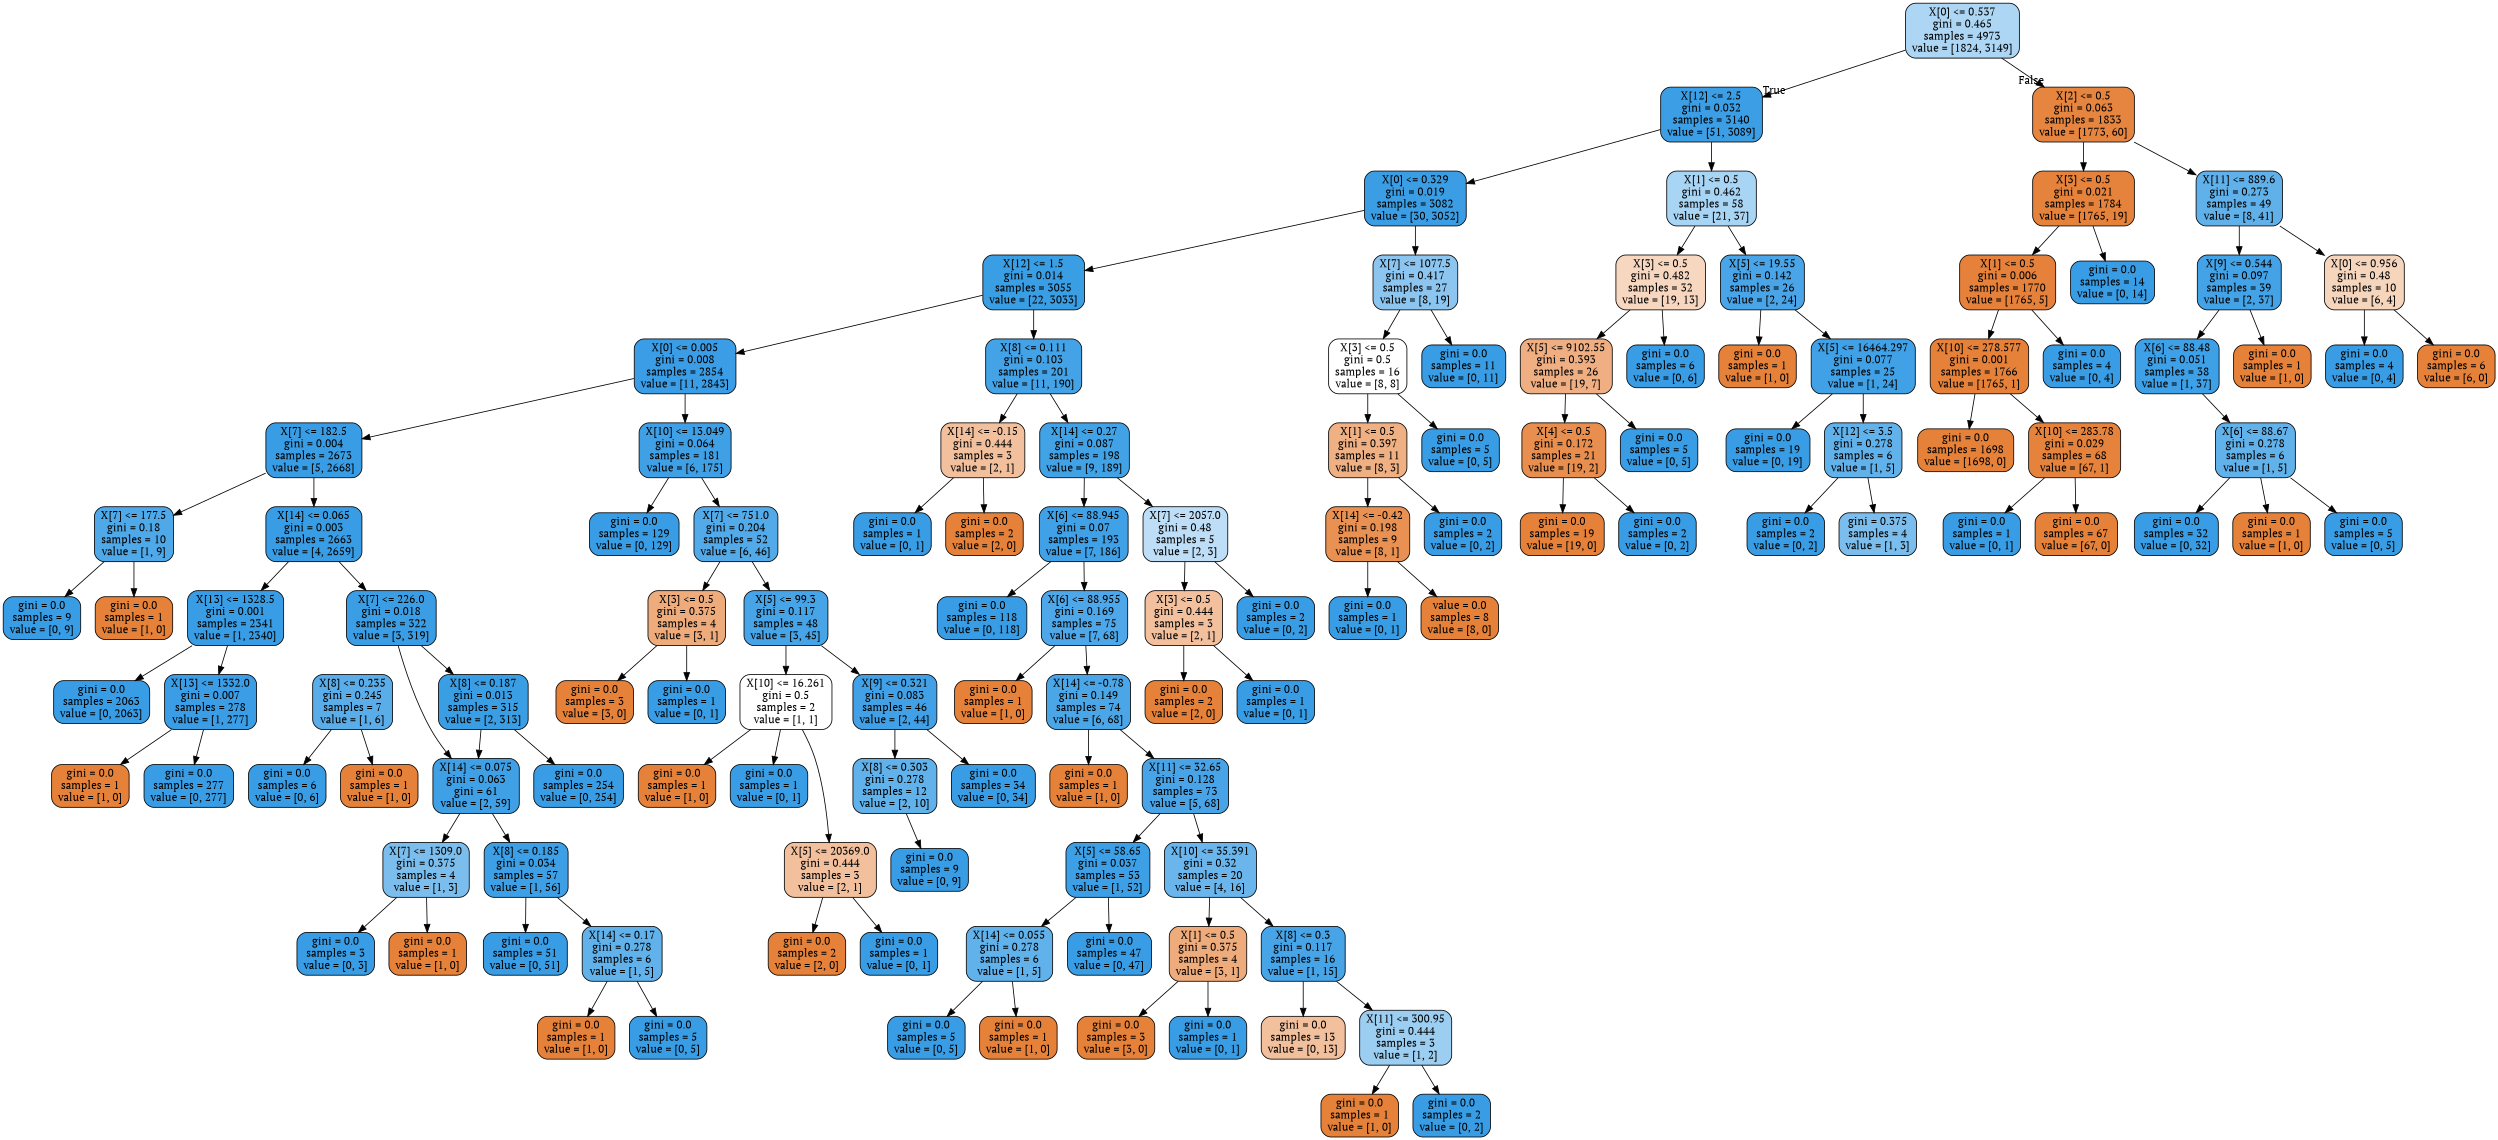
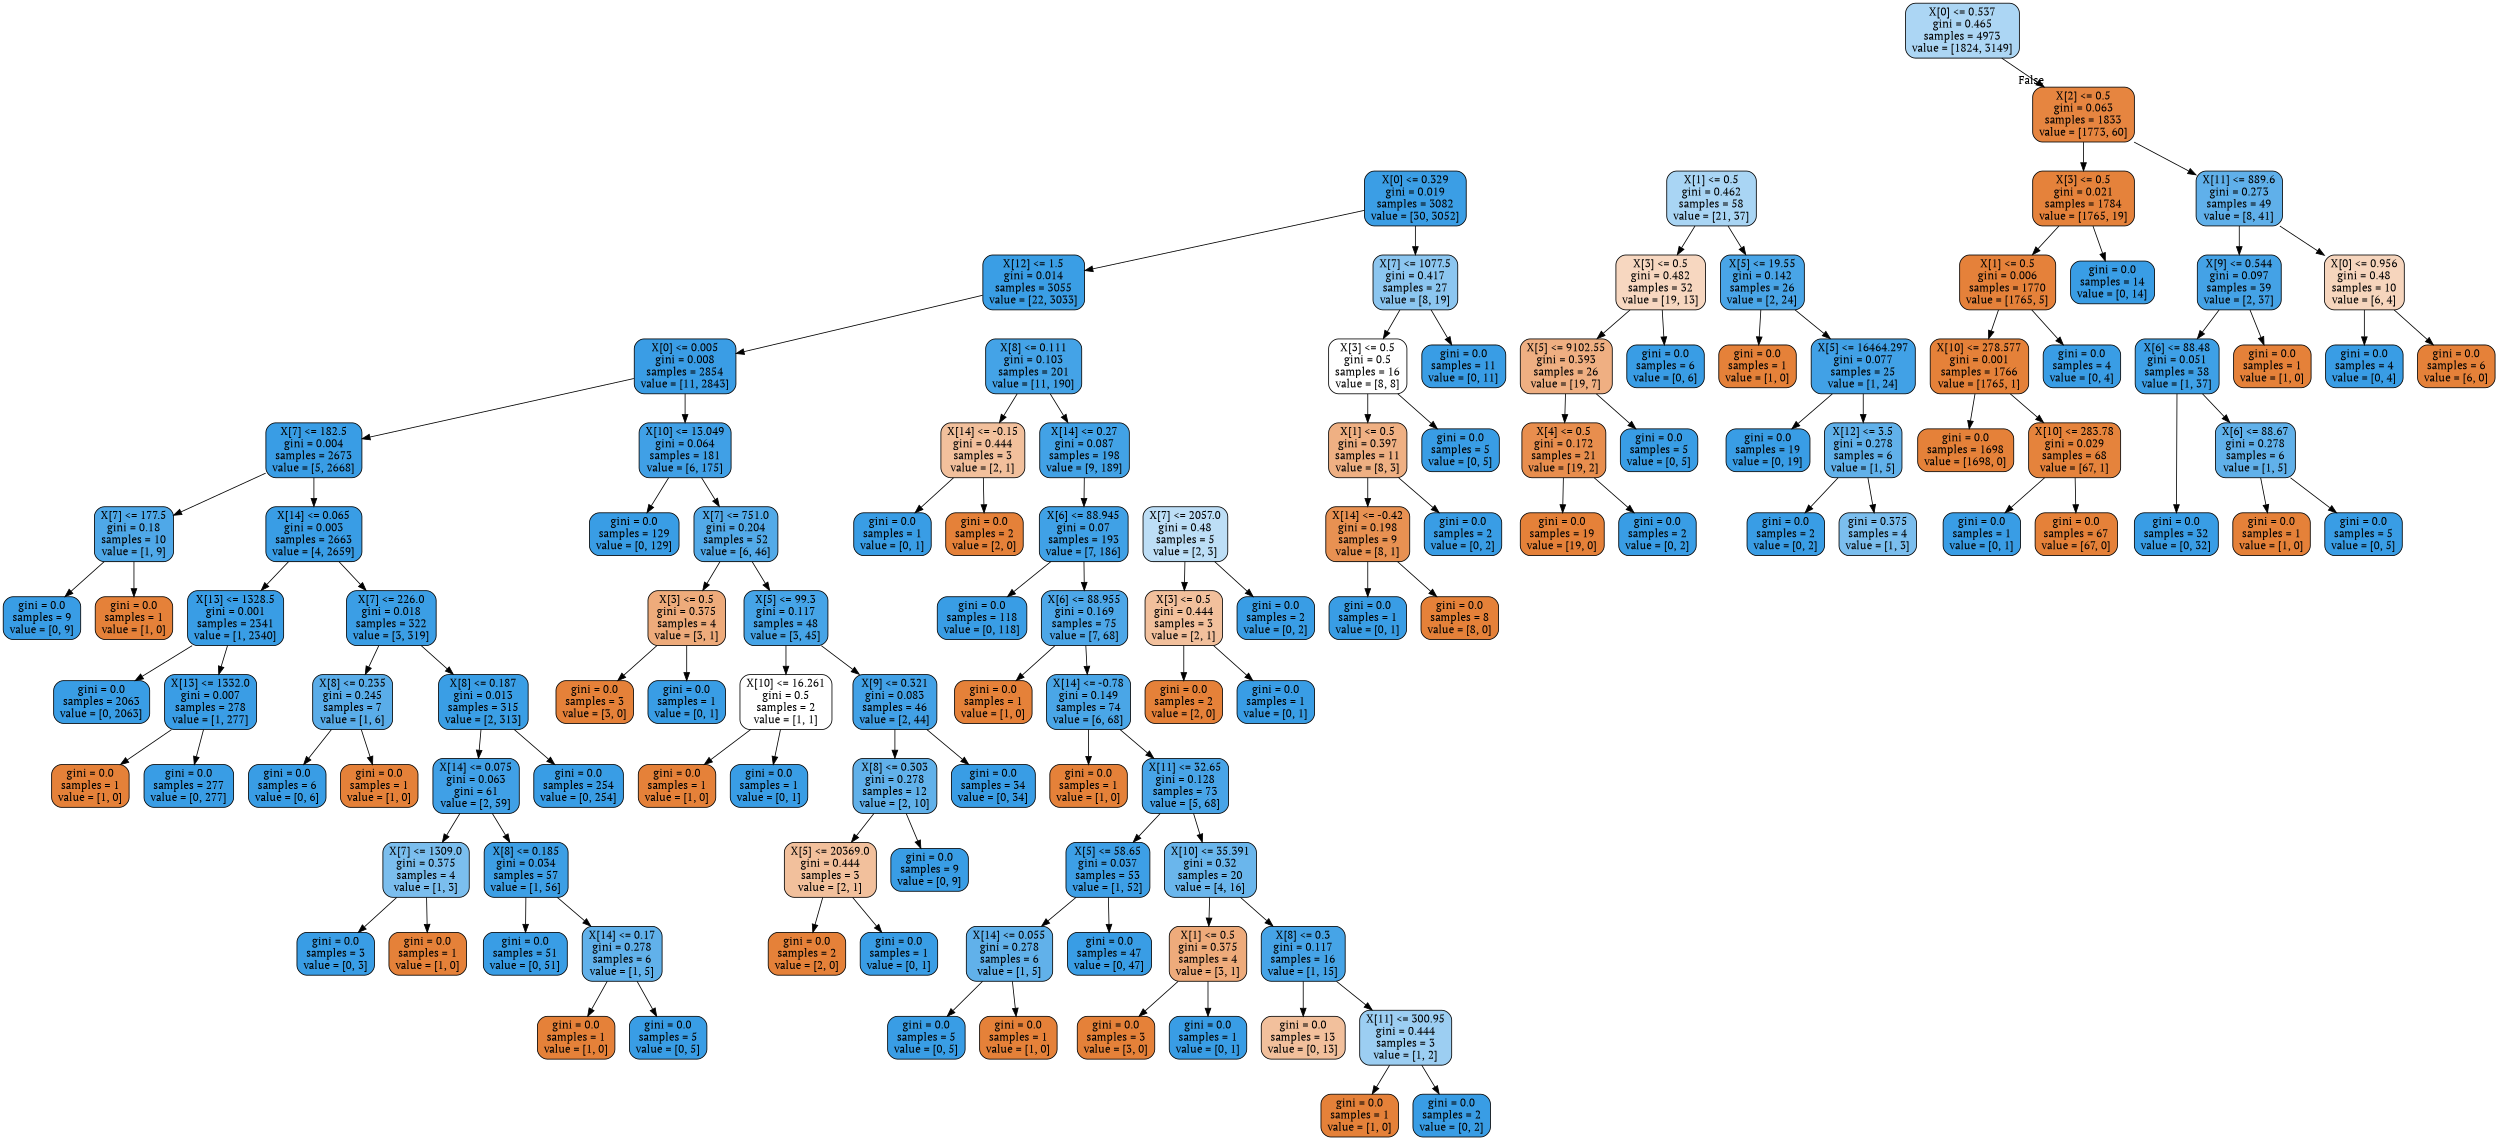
node "X[12] <= 2.5 gini = 0.032 samples = 3140 value = [51, 3089]": removed
edge "X[12] <= 1.5 gini = 0.014 samples = 3055 value = [22, 3033]" -> "X[8] <= 0.111 gini = 0.103 samples = 201 value = [11, 190]": removed
edge "X[14] <= 0.27 gini = 0.087 samples = 198 value = [9, 189]" -> "X[7] <= 2057.0 gini = 0.48 samples = 5 value = [2, 3]": removed
edge "X[6] <= 88.67 gini = 0.278 samples = 6 value = [1, 5]" -> "gini = 0.0 samples = 32 value = [0, 32]": now "X[6] <= 88.48 gini = 0.051 samples = 38 value = [1, 37]" -> "gini = 0.0 samples = 32 value = [0, 32]"
node "value = 0.0 samples = 8 value = [8, 0]": label "value = 0.0 samples = 8 value = [8, 0]" -> "gini = 0.0 samples = 8 value = [8, 0]"
edge "X[7] <= 226.0 gini = 0.018 samples = 322 value = [3, 319]" -> "X[14] <= 0.075 gini = 0.063 gini = 61 value = [2, 59]": now "X[7] <= 226.0 gini = 0.018 samples = 322 value = [3, 319]" -> "X[8] <= 0.235 gini = 0.245 samples = 7 value = [1, 6]"
edge "X[10] <= 16.261 gini = 0.5 samples = 2 value = [1, 1]" -> "X[5] <= 20369.0 gini = 0.444 samples = 3 value = [2, 1]": now "X[8] <= 0.303 gini = 0.278 samples = 12 value = [2, 10]" -> "X[5] <= 20369.0 gini = 0.444 samples = 3 value = [2, 1]"
